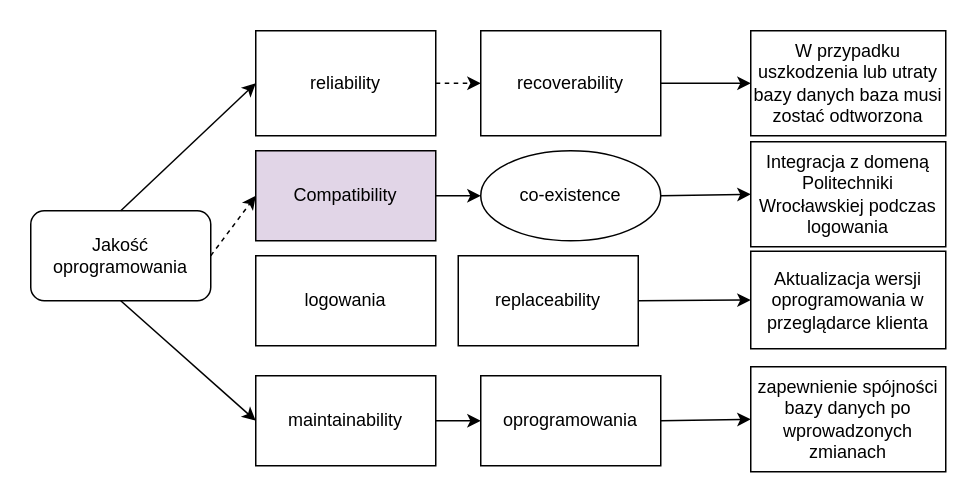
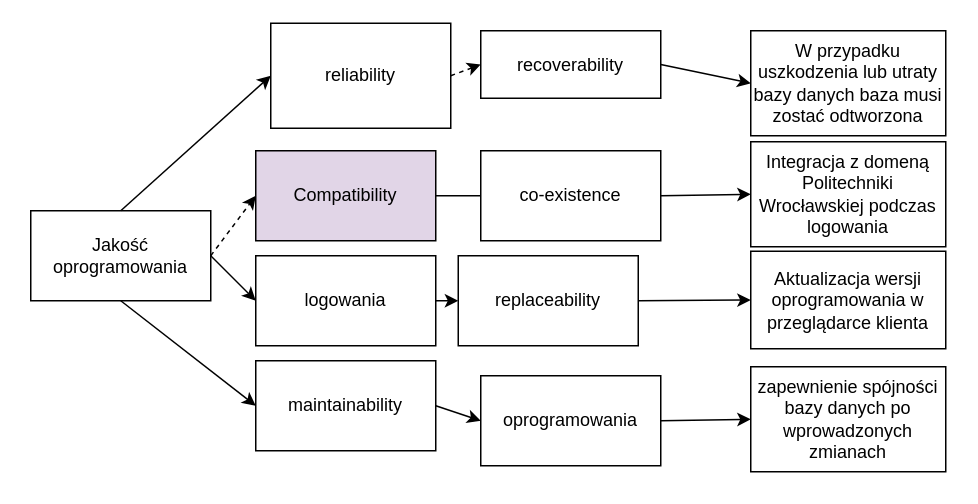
node "reliability": moved (346, 83) -> (361, 76)
node "recoverability": size 180x105 -> 180x68
edge "Compatibility" -> "co-existence": arrowhead classic -> none
node "co-existence": shape ellipse -> rectangle
node "Jakość oprogramowania": shape rounded rectangle -> rectangle
edge "Jakość oprogramowania" -> "logowania": added
edge "logowania" -> "replaceability": added
node "maintainability": moved (346, 421) -> (346, 406)
